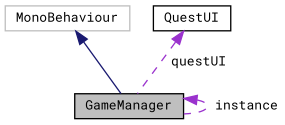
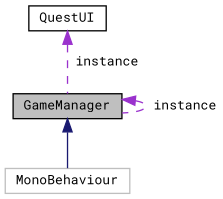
edge "GameManager" -> "QuestUI": label " questUI" -> " instance"
edge "GameManager" -> "MonoBehaviour": reversed
